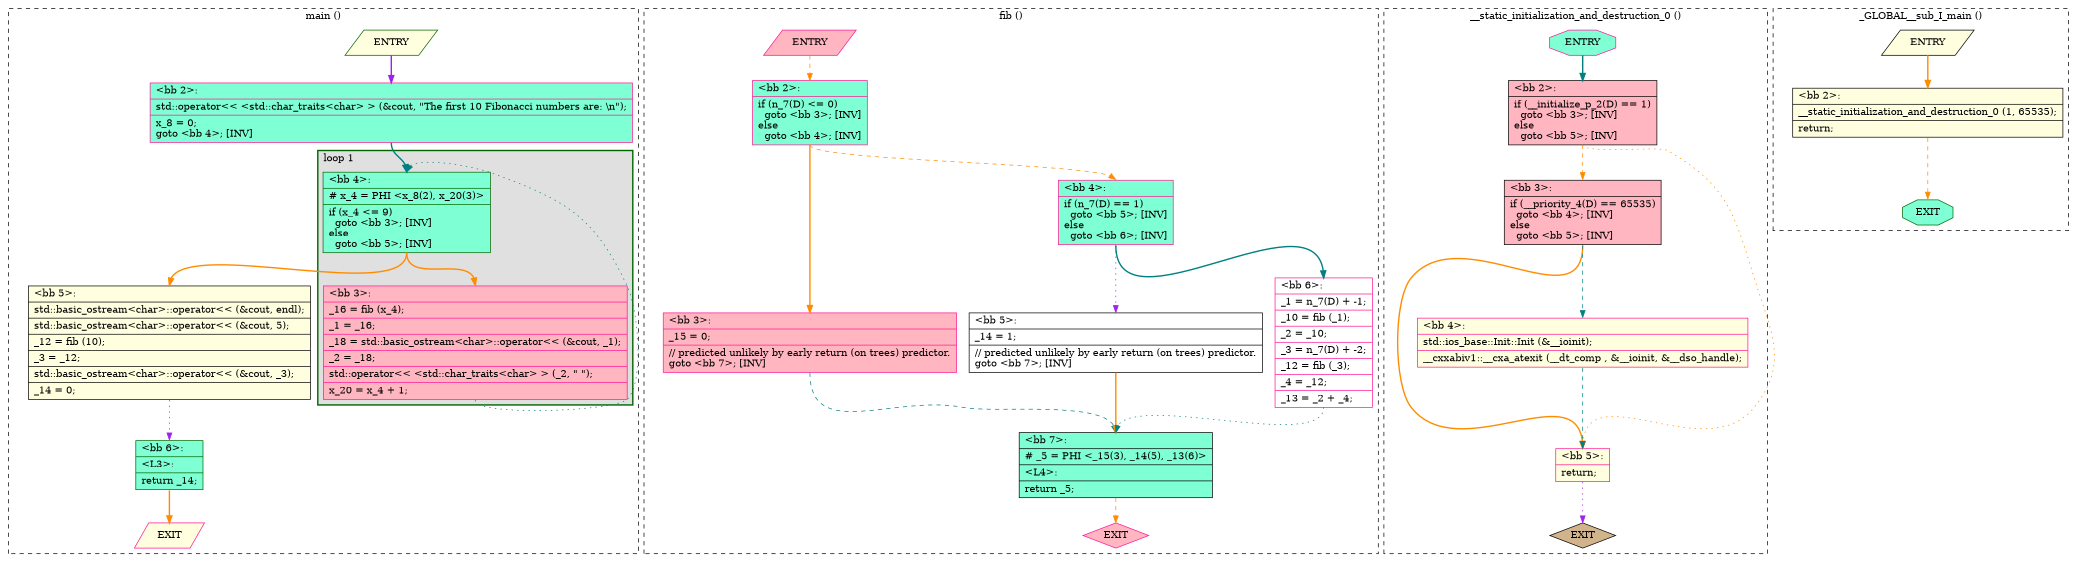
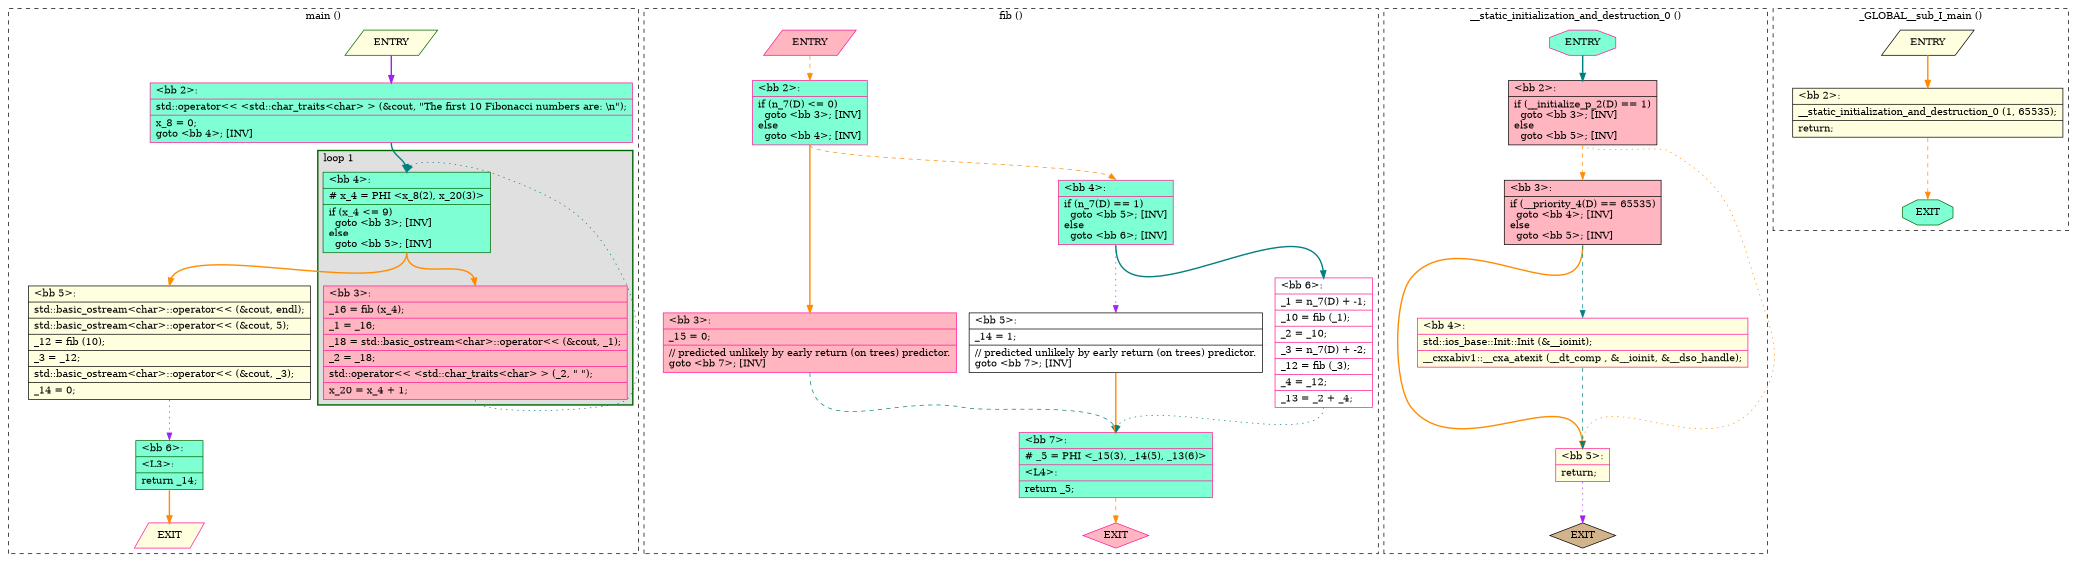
node "<bb 7>:": color black -> deeppink
